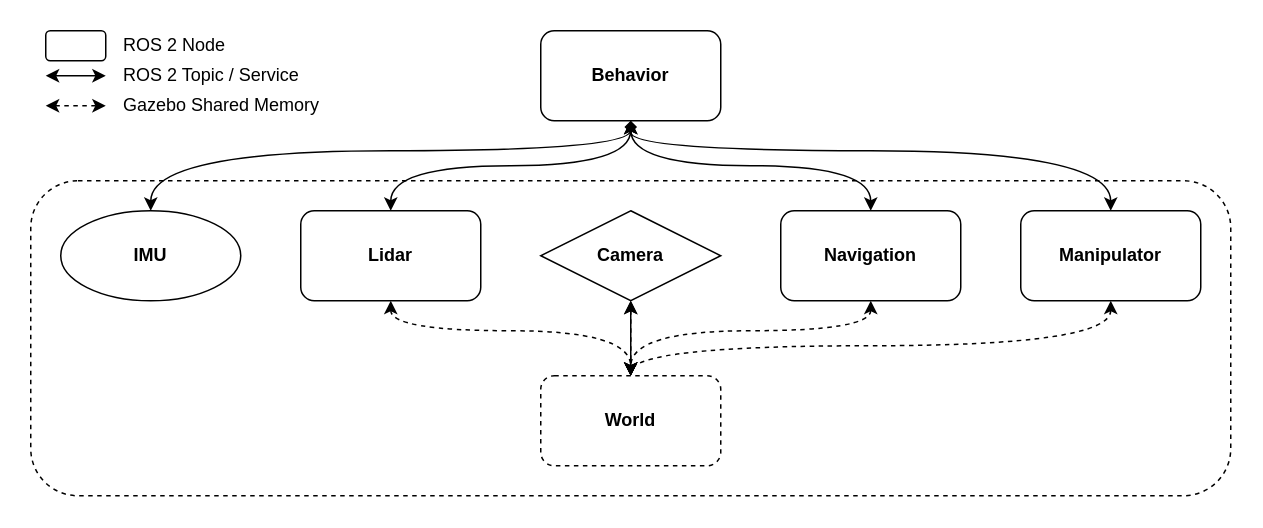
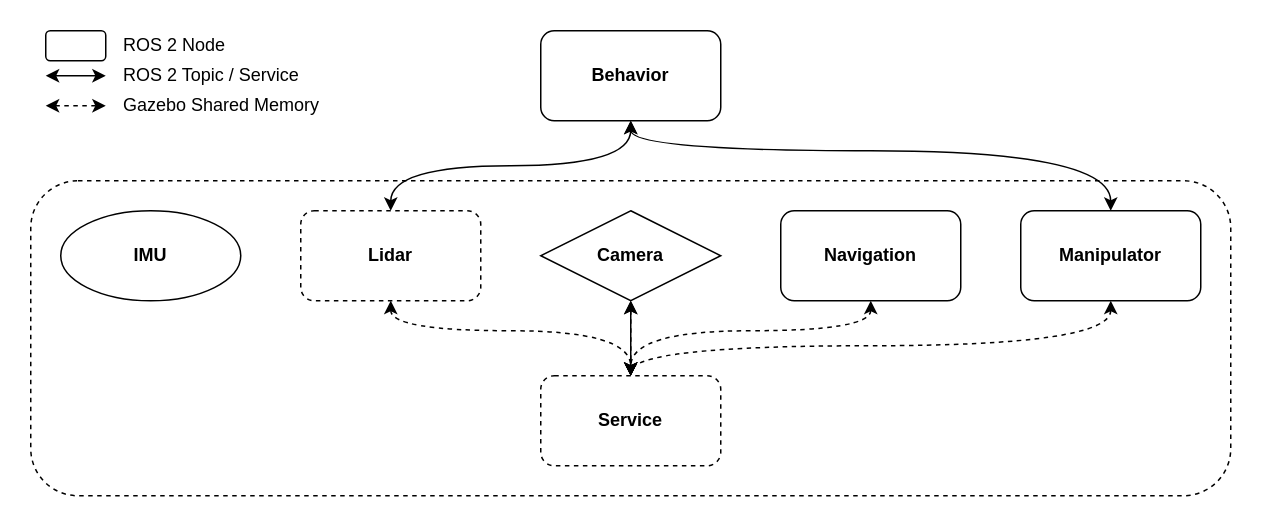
edge "Behavior" -- "Manipulator": arrowhead diamond -> classic
edge "Behavior" -- "IMU": removed
edge "Behavior" -- "Navigation": removed
node "Lidar": style solid -> dashed
node "World": label "World" -> "Service"
